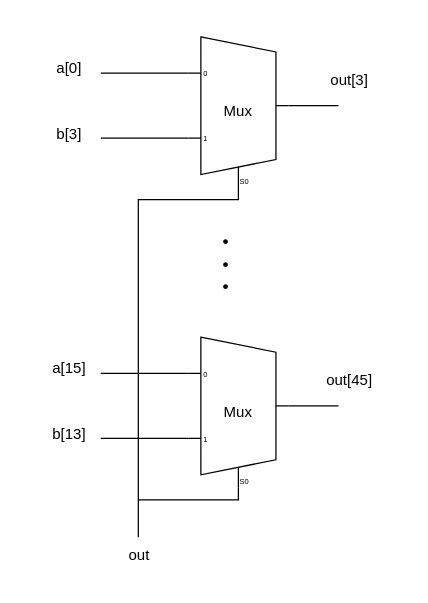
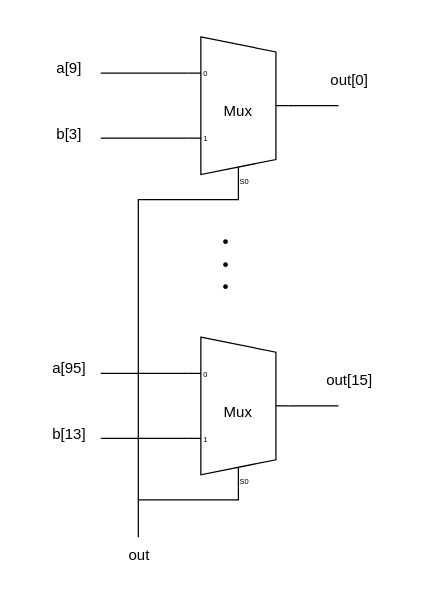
node "a[0]": label "a[0]" -> "a[9]"
node "out[3]": label "out[3]" -> "out[0]"
node "a[15]": label "a[15]" -> "a[95]"
node "out[45]": label "out[45]" -> "out[15]"
